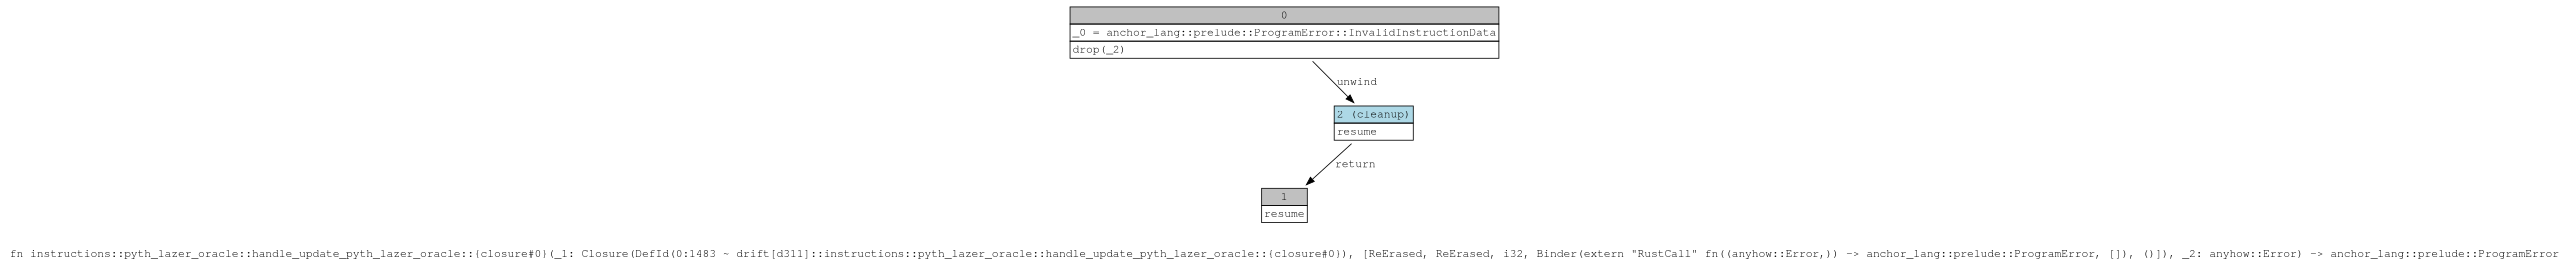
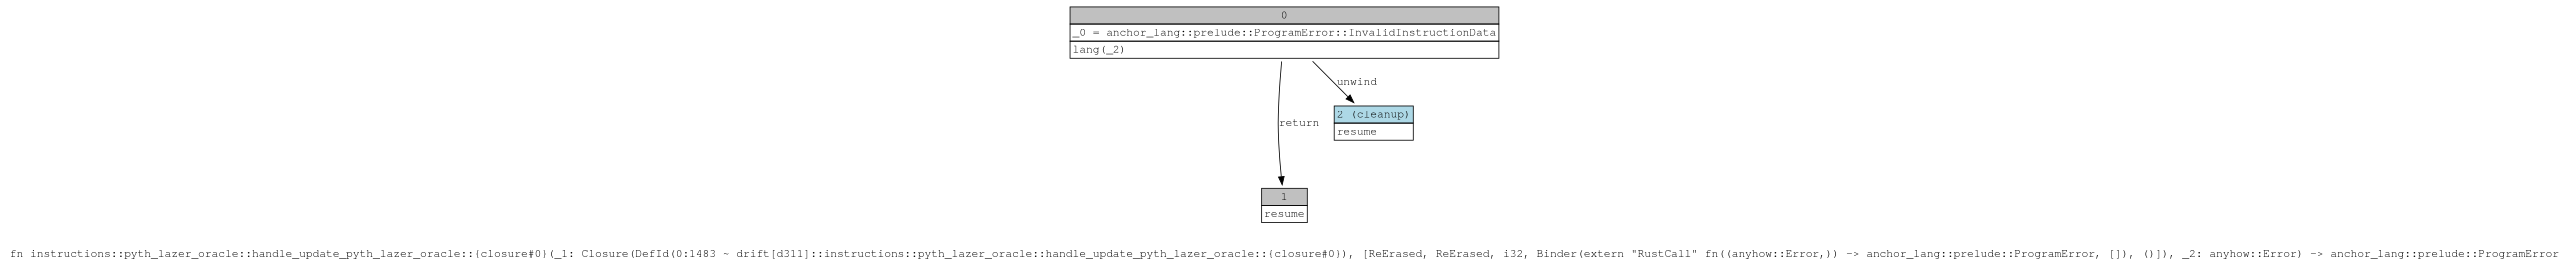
node "0": text "drop(_2)" -> "lang(_2)"
edge "2 (cleanup)" -> "1": now "0" -> "1"
